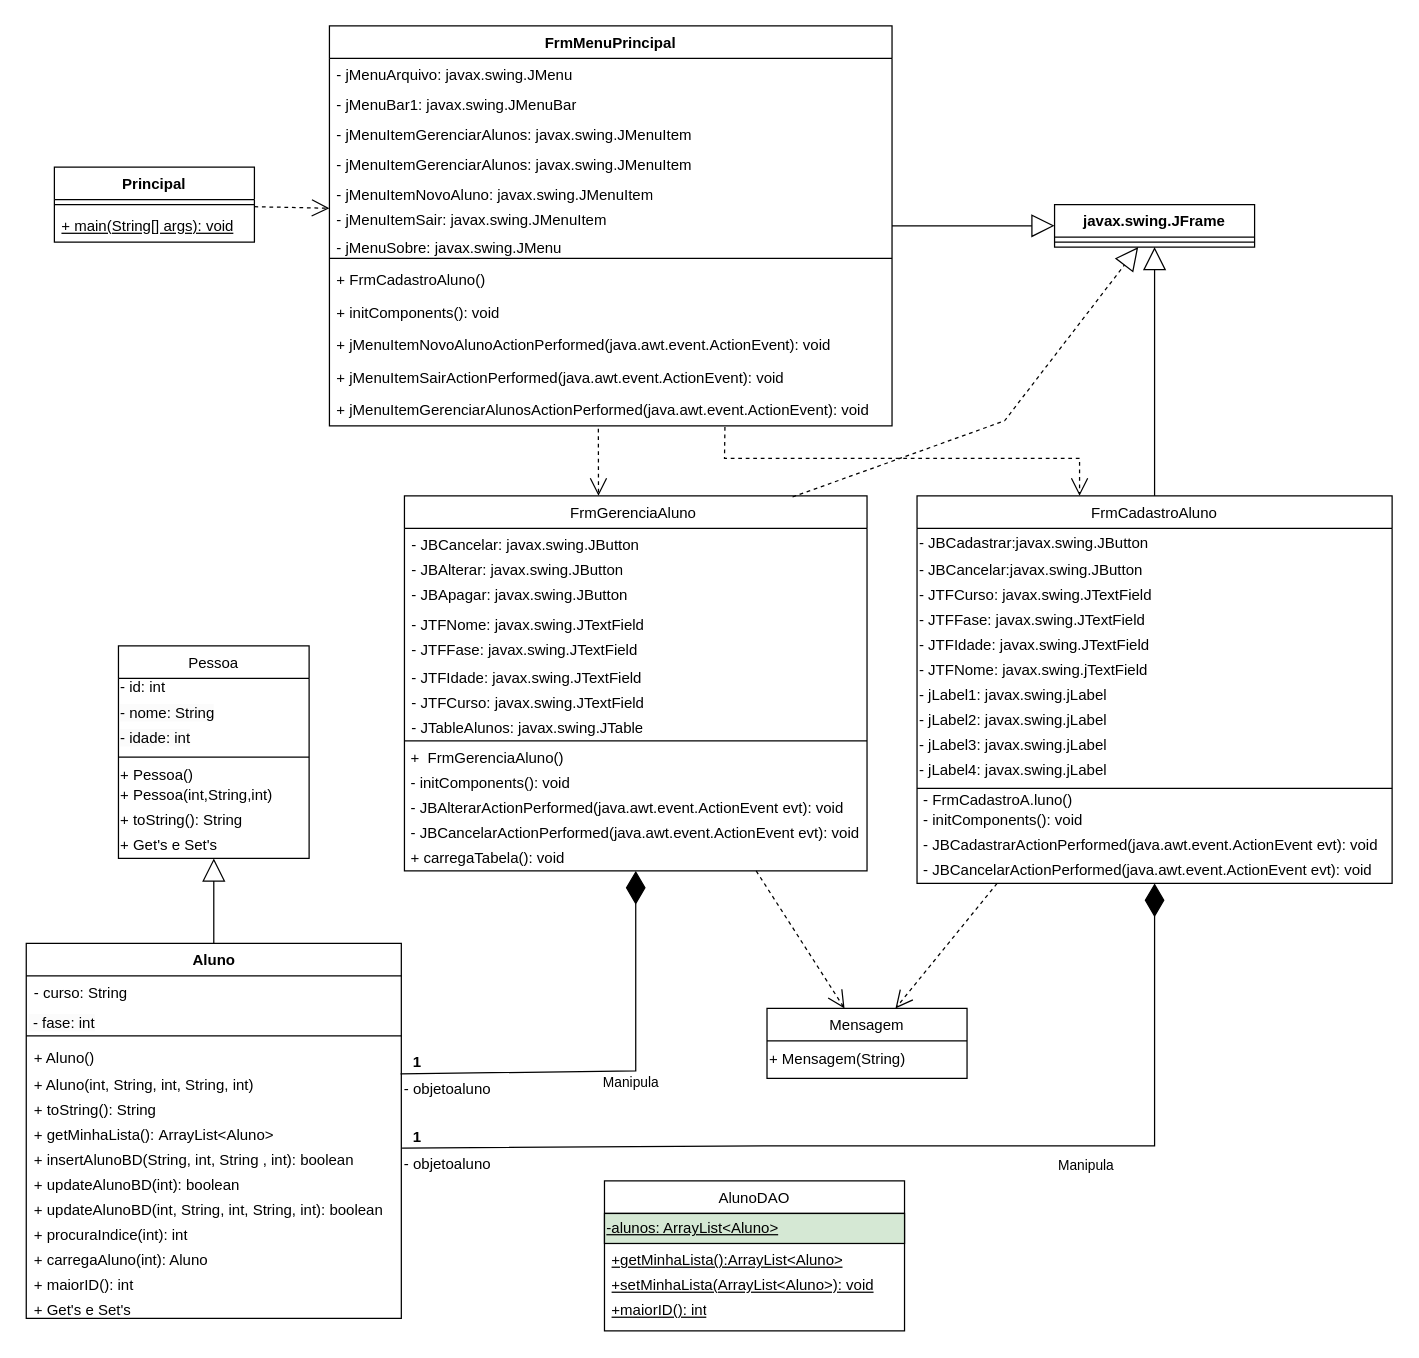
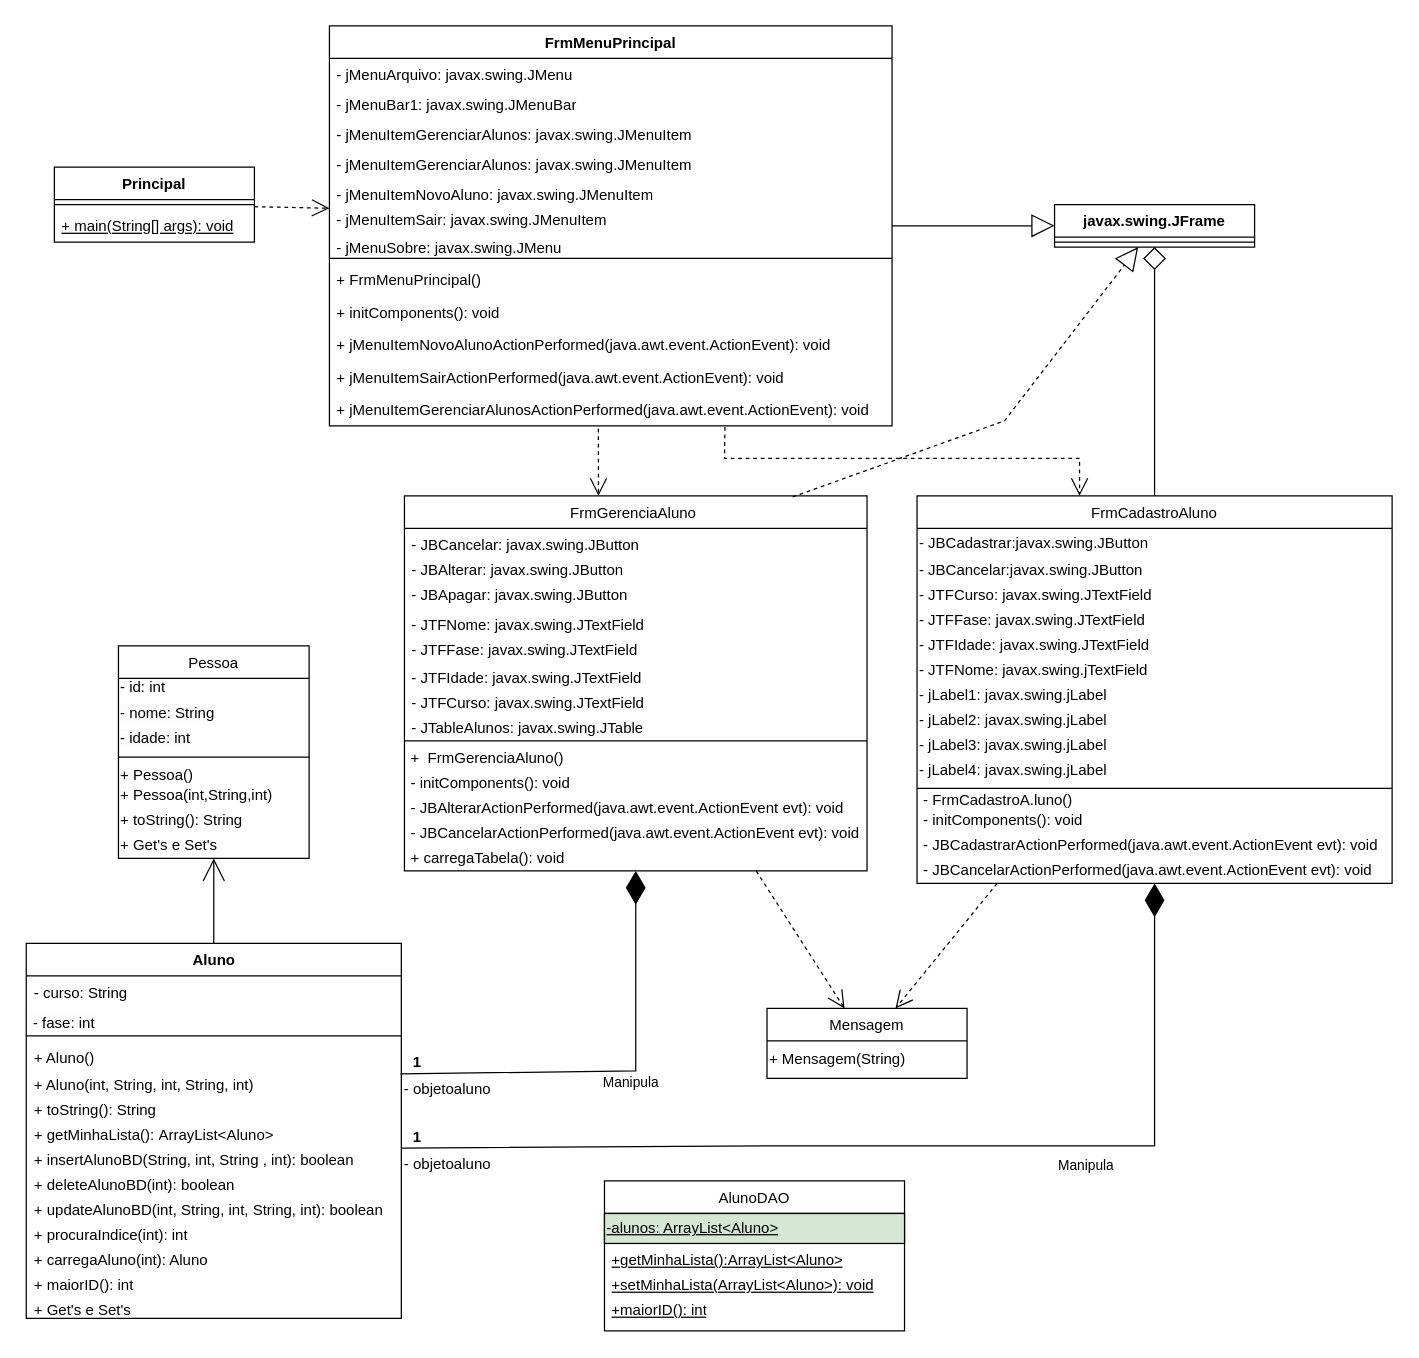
edge "FrmCadastroAluno" -> "javax.swing.JFrame": arrowhead block -> diamond
node "+ FrmCadastroAluno()": label "+ FrmCadastroAluno()" -> "+ FrmMenuPrincipal()"
edge "Aluno" -> "Pessoa": arrowhead block -> open
node "+ updateAlunoBD(int): boolean": label "+ updateAlunoBD(int): boolean" -> "+ deleteAlunoBD(int): boolean"
